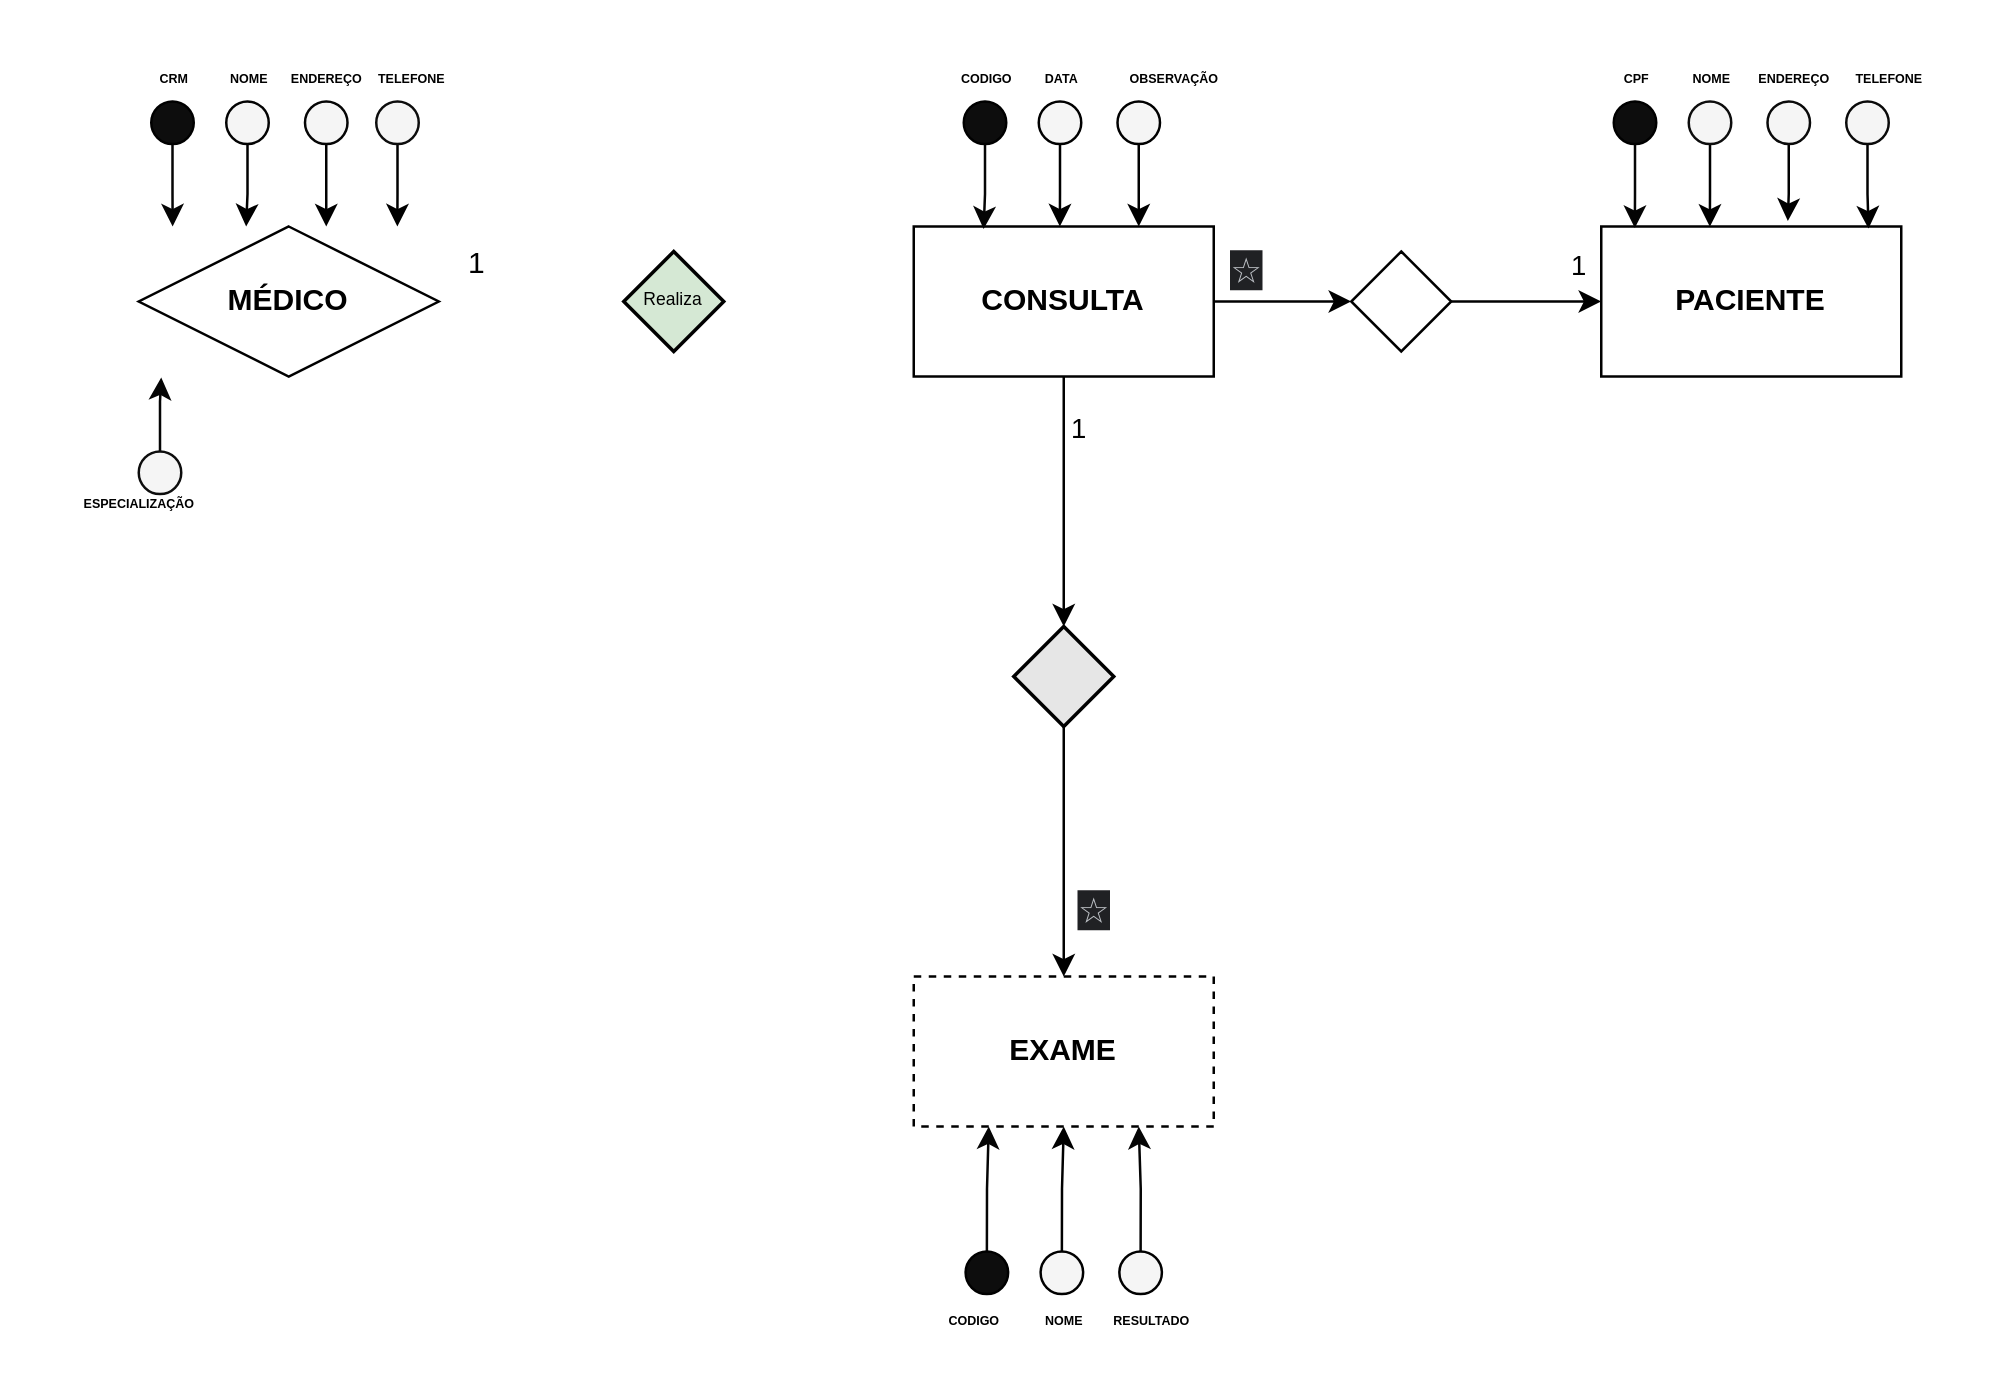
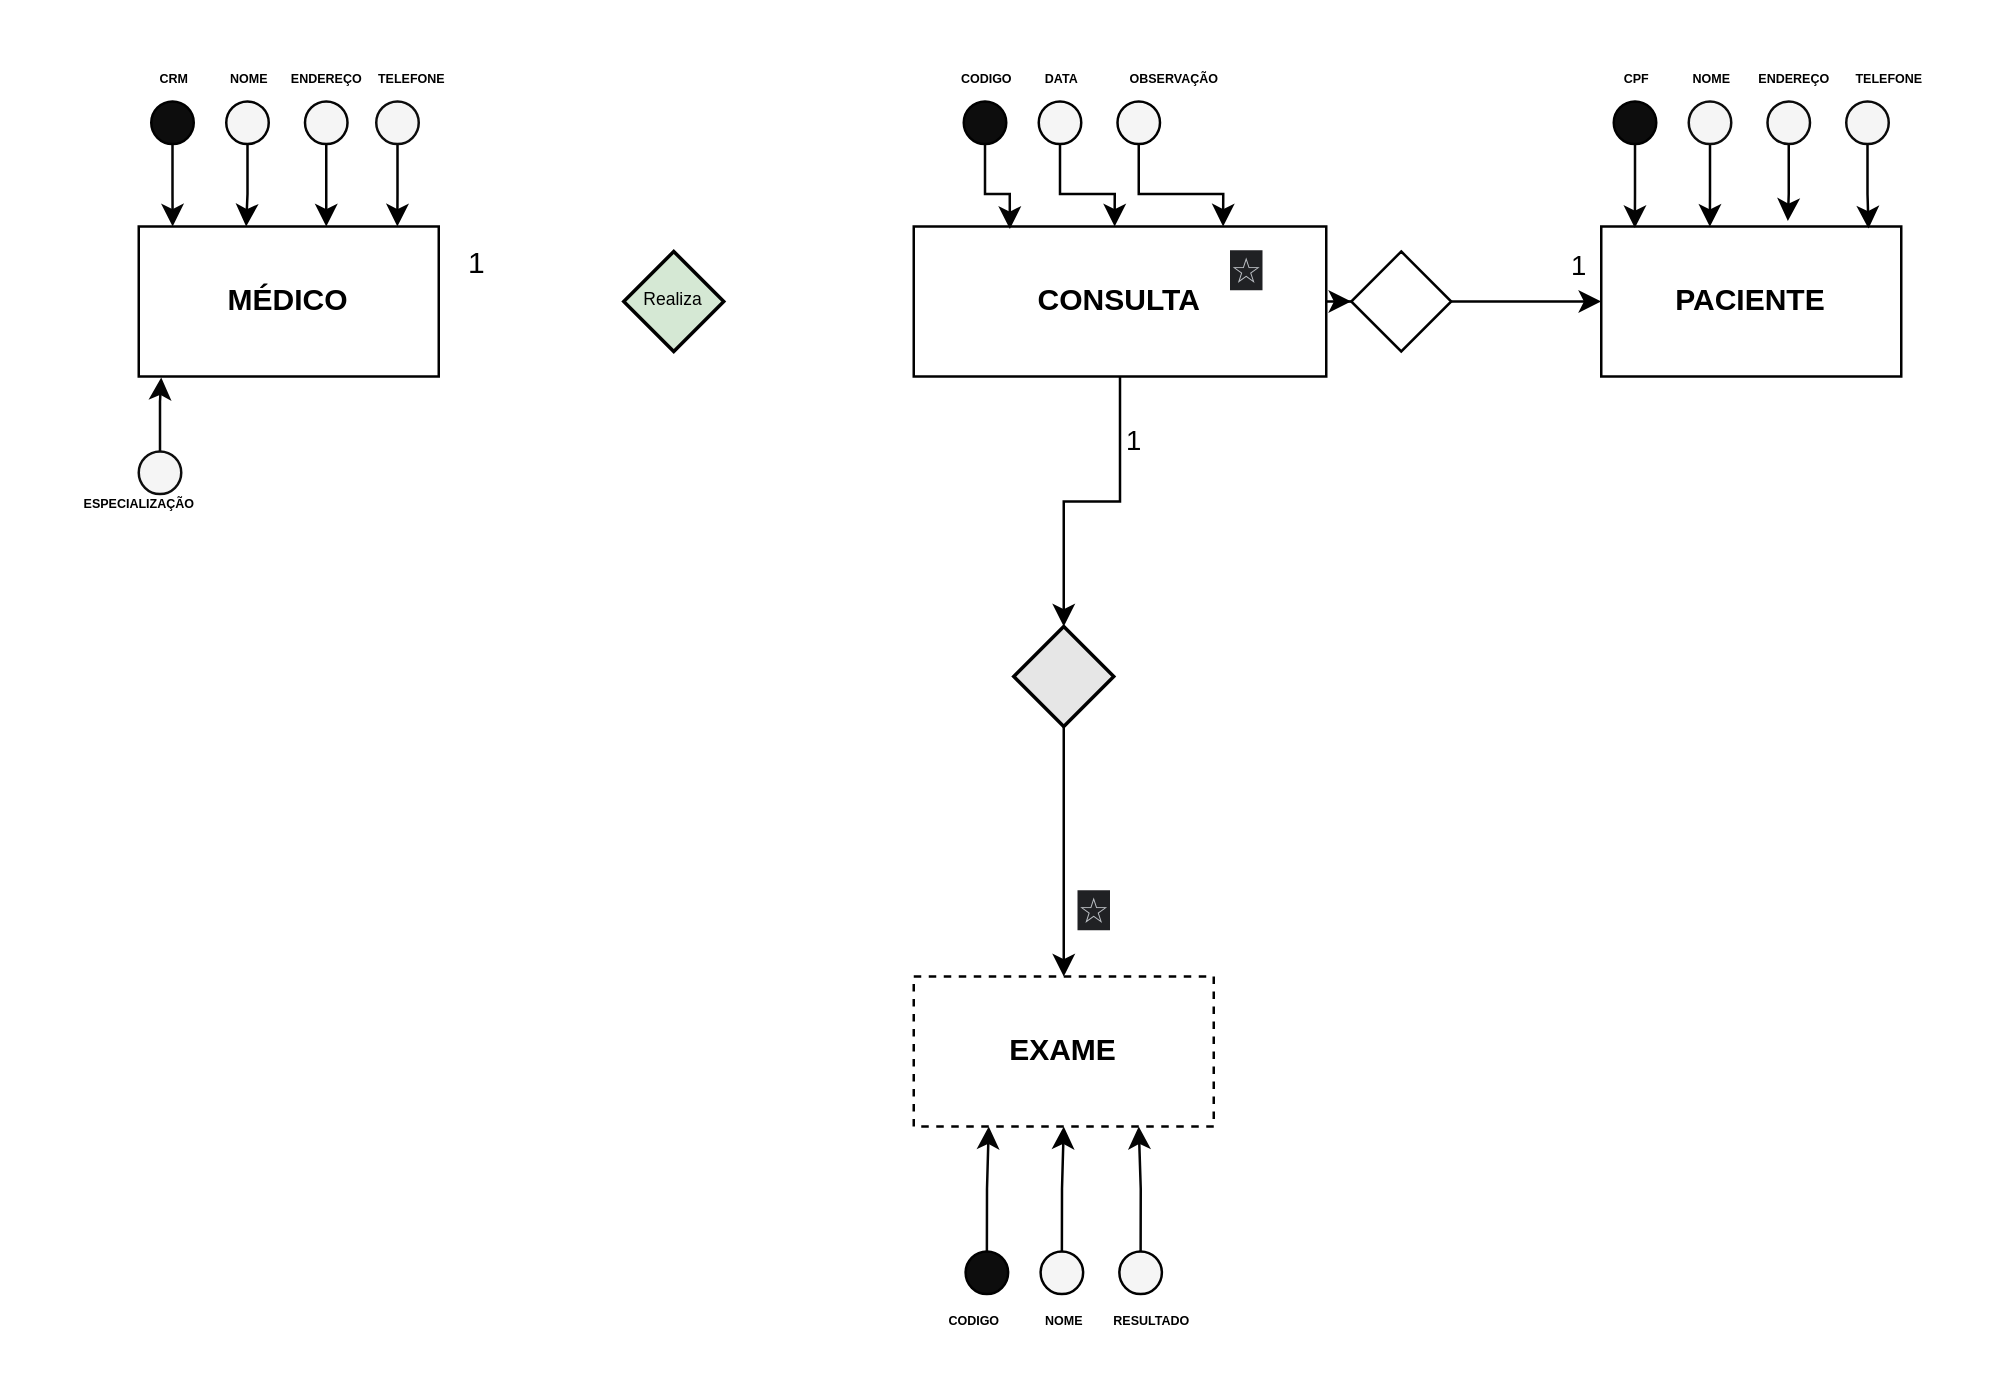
node "MÉDICO": shape diamond -> rectangle
node "CONSULTA": size 300x150 -> 413x150
